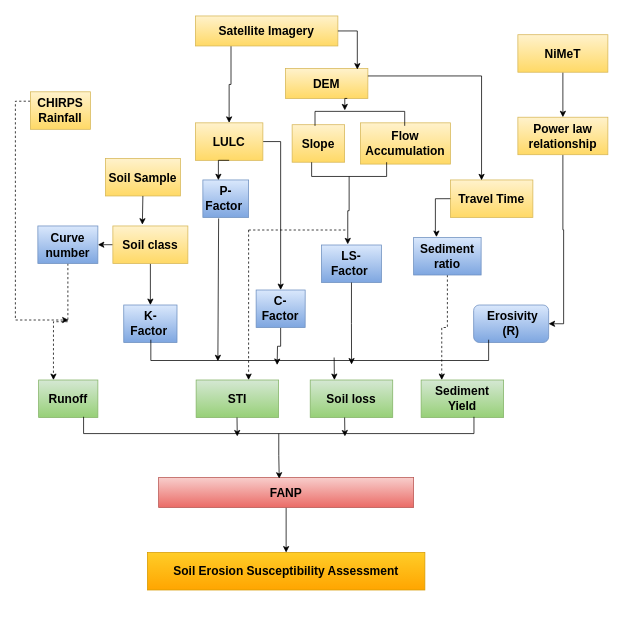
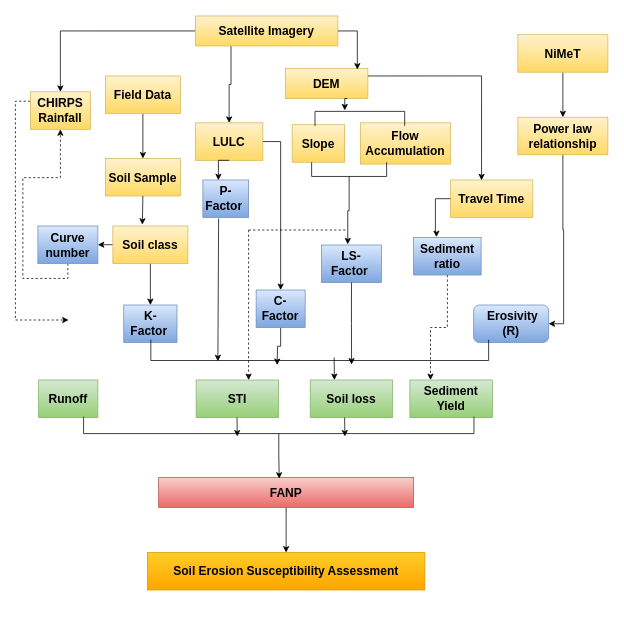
edge "Satellite Imagery" -> "CHIRPS Rainfall": added
node "Field Data": added
edge "Field Data" -> "Soil Sample": added
edge "Curve number" -> "Runoff": now "Curve number" -> "CHIRPS Rainfall"
node "Sediment Yield": moved (462, 399) -> (451, 399)
